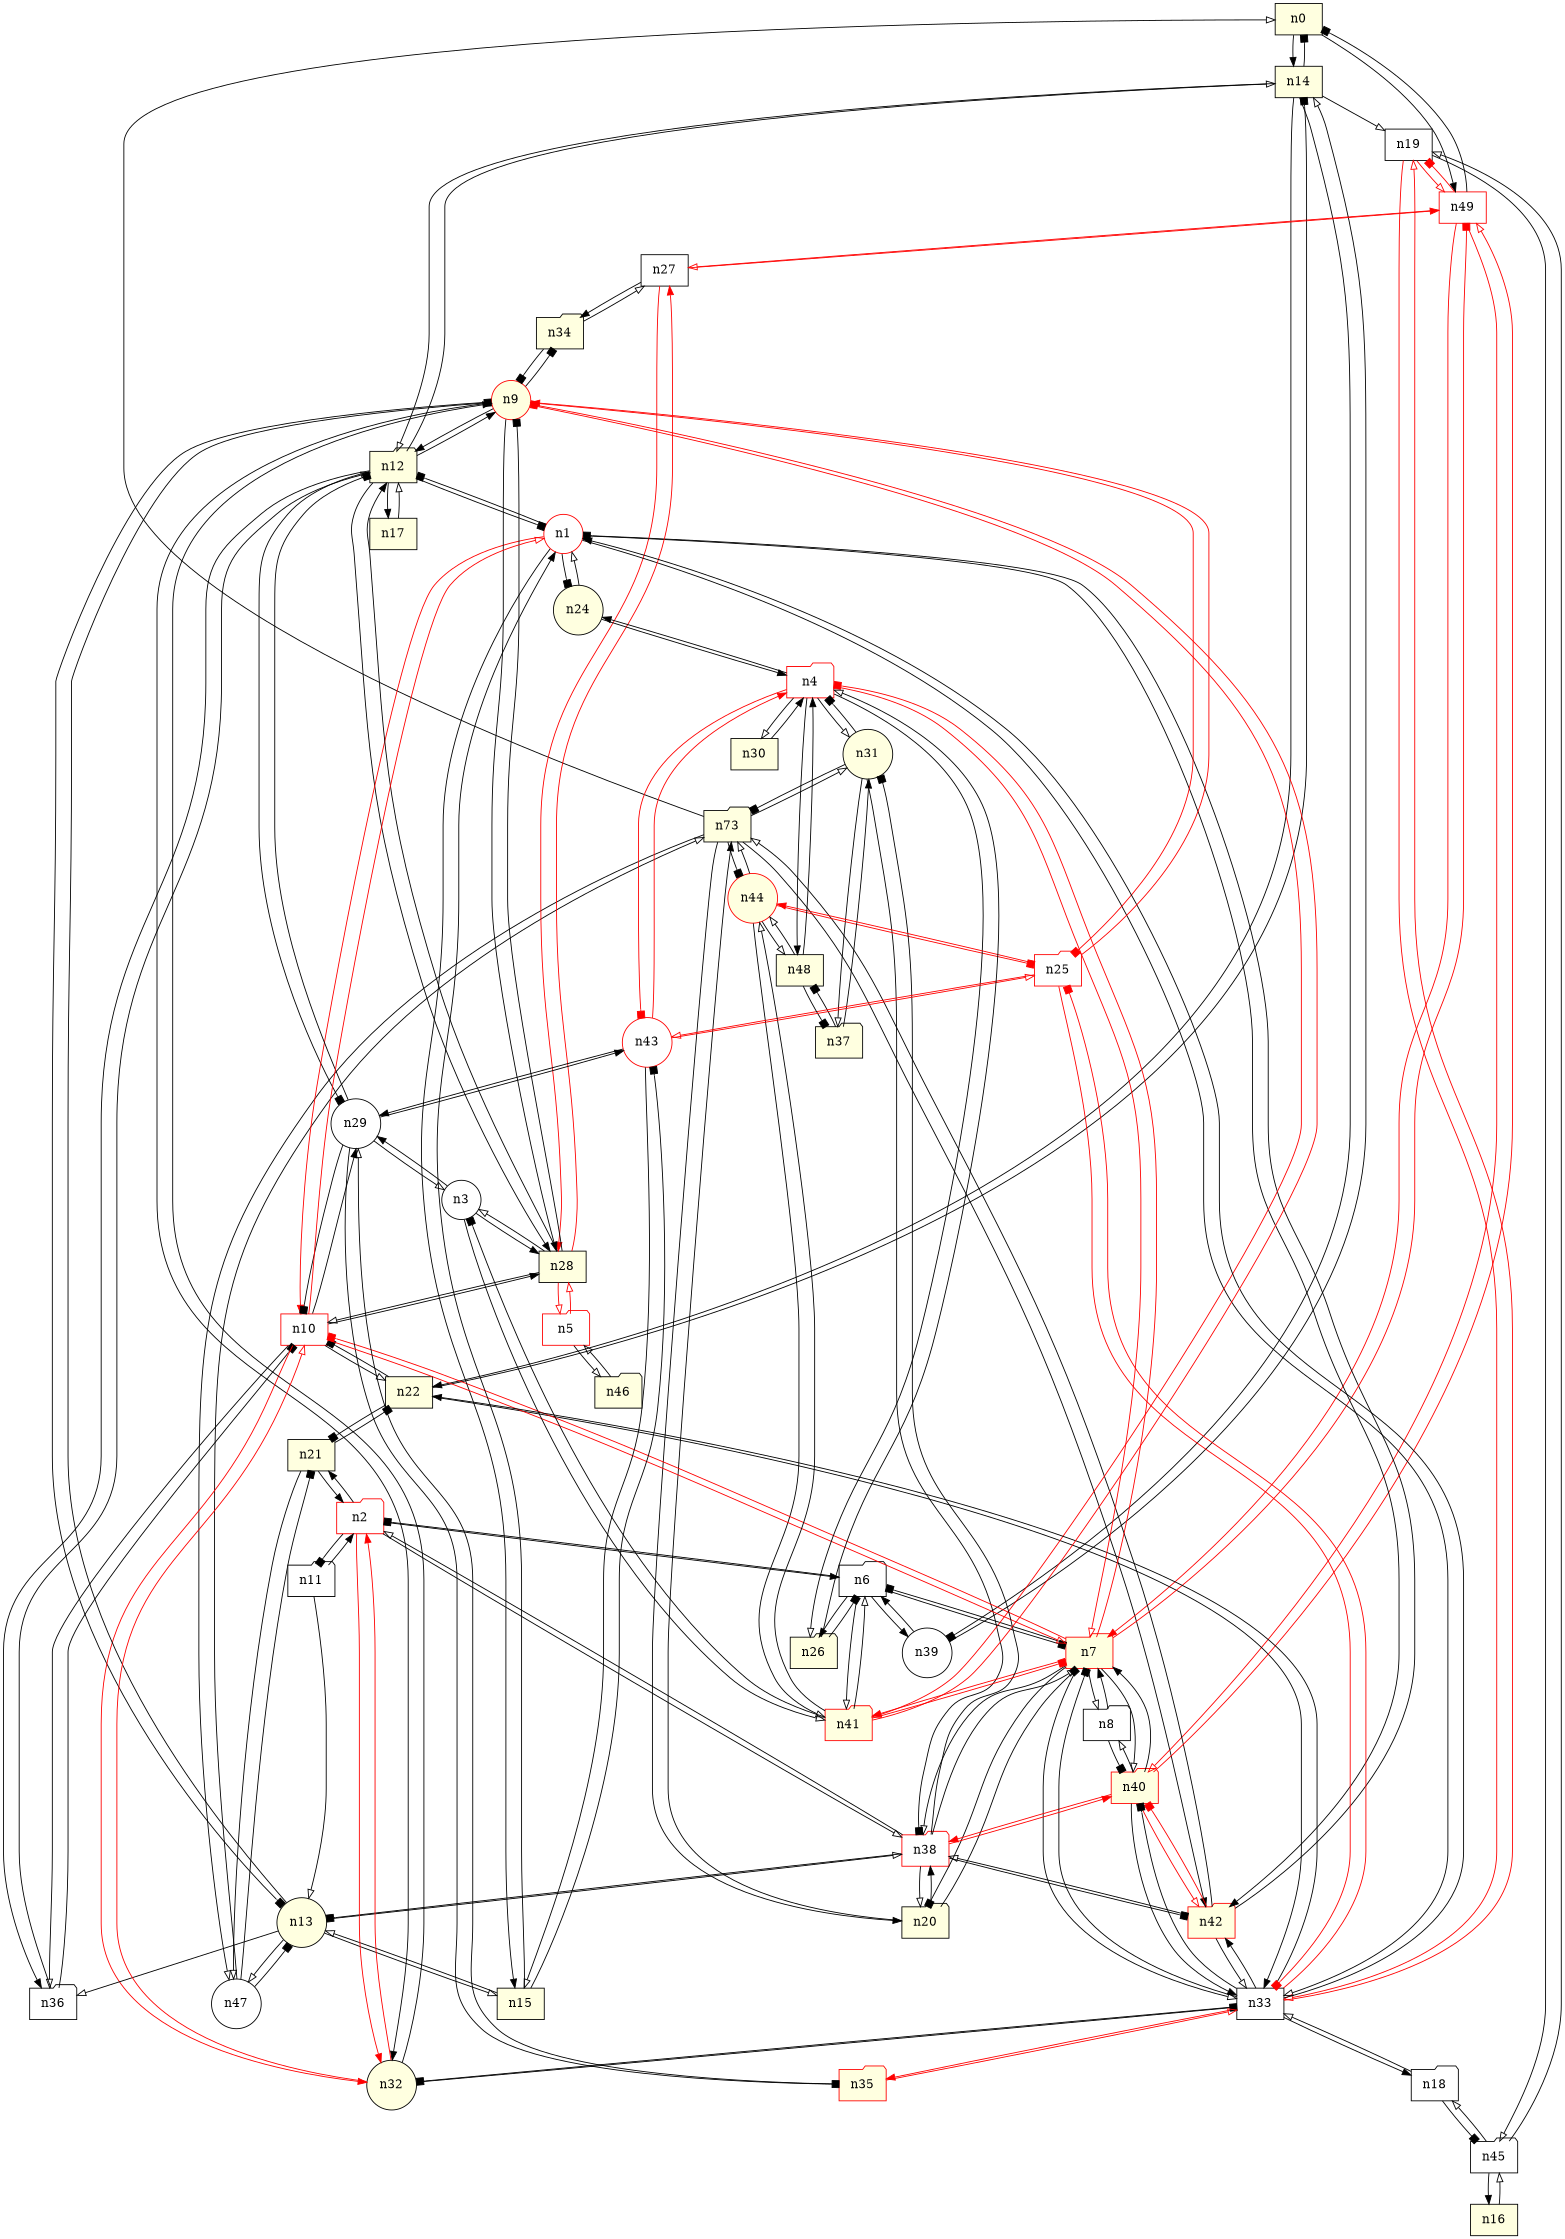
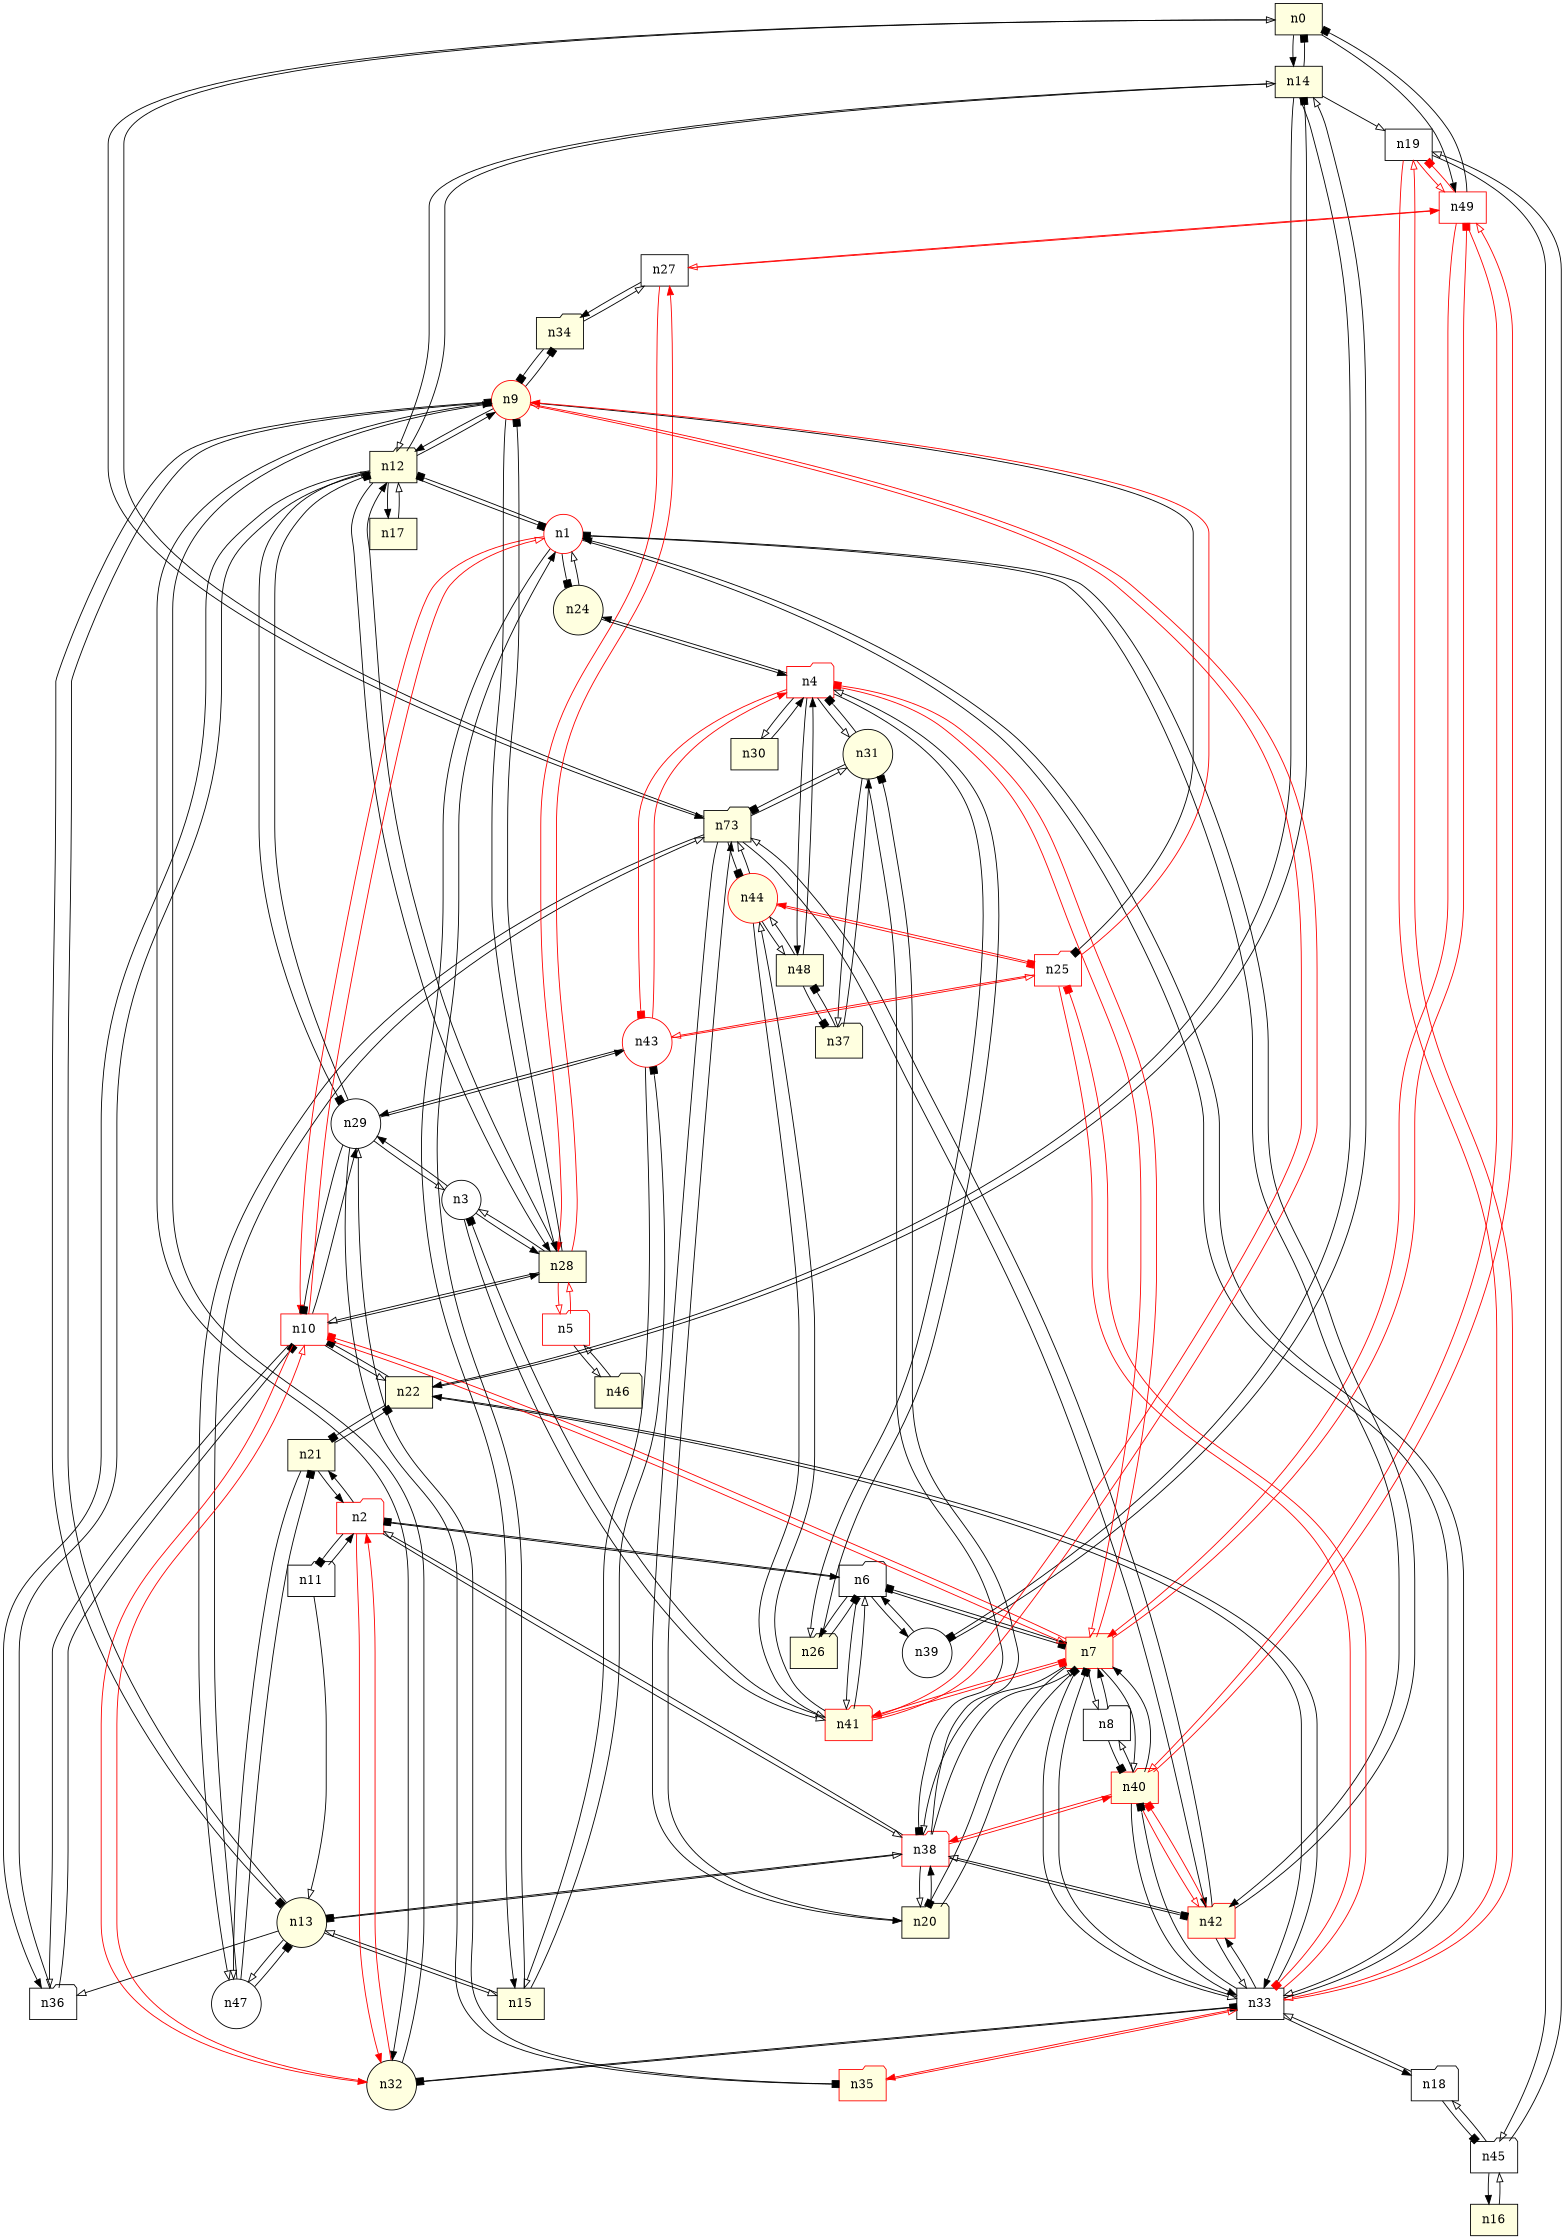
edge "n0" -> "n73": added
edge "n9" -> "n25": color #ff0000 -> black
edge "n41" -> "n9": arrowhead box -> onormal
